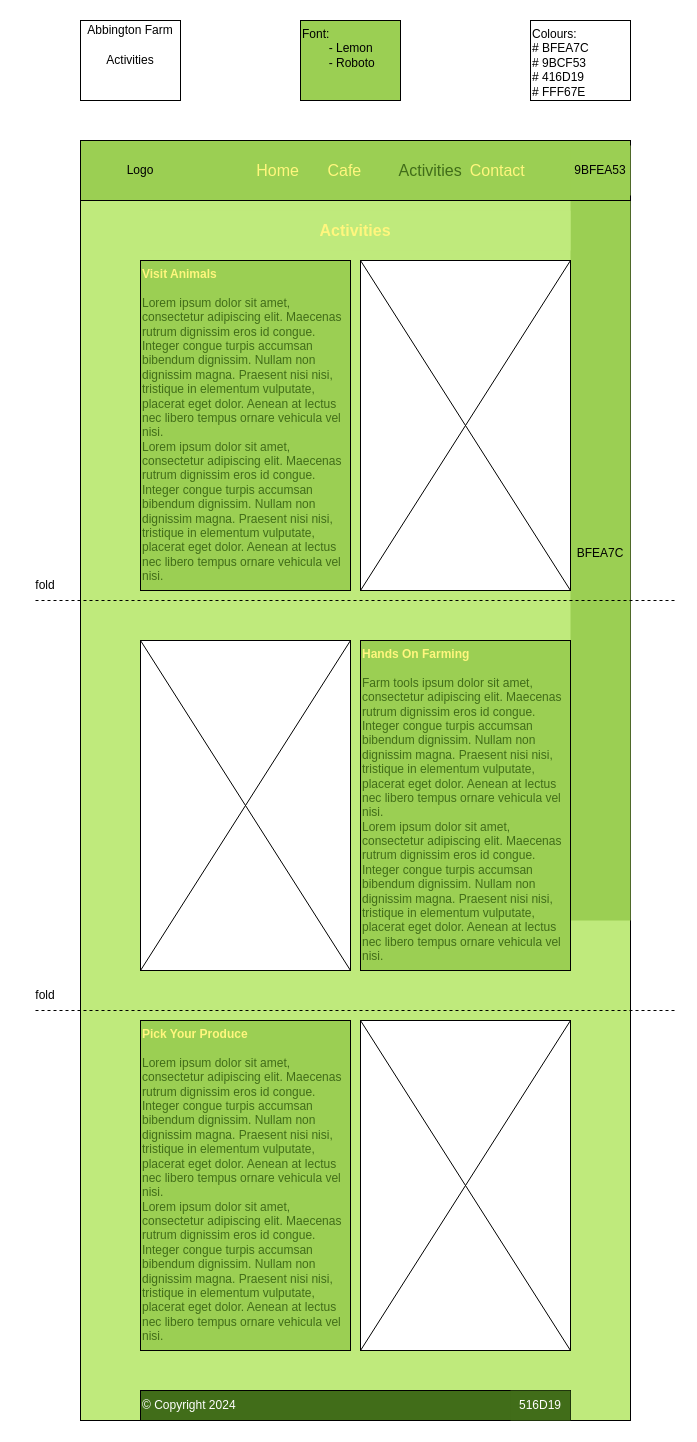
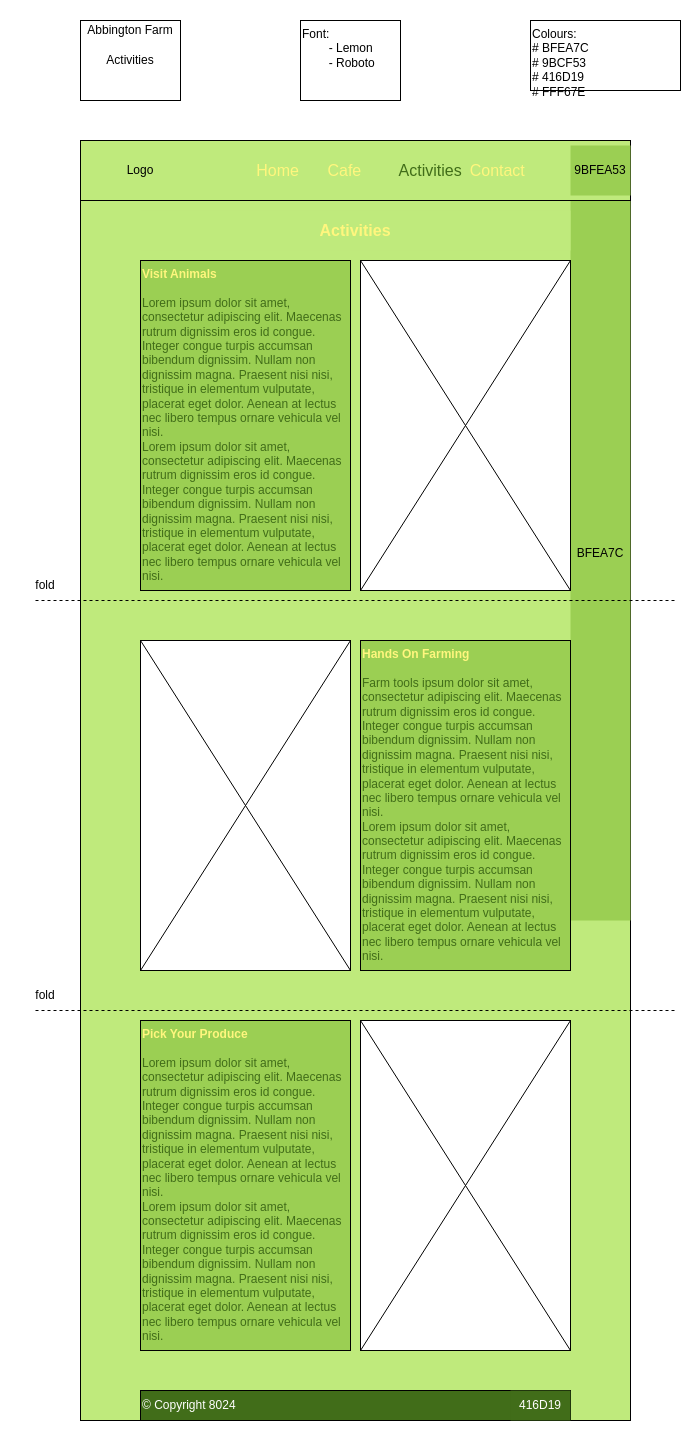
node "Font: - Lemon - Roboto": fillcolor #9bcf53 -> #ffffff
node "Colours: # BFEA7C # 9BCF53 # 416D19 # FFF67E": size 100x80 -> 150x70
node "Home Cafe Activities Contact": fillcolor #9bcf53 -> #bfea7c
node "© Copyright 2024": label "© Copyright 2024" -> "© Copyright 8024"
node "516D19": label "516D19" -> "416D19"
